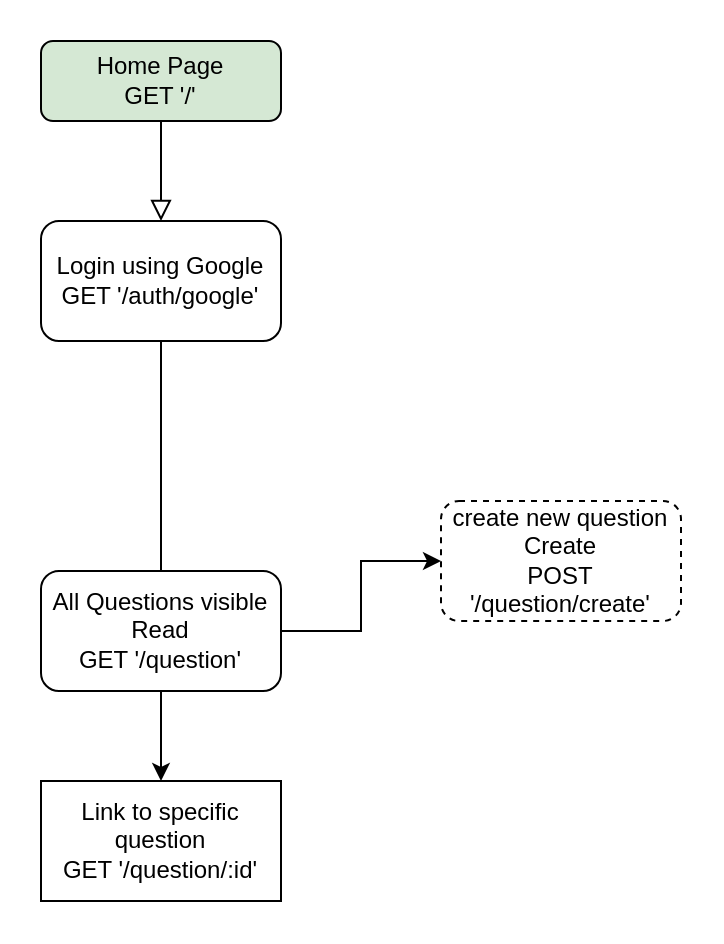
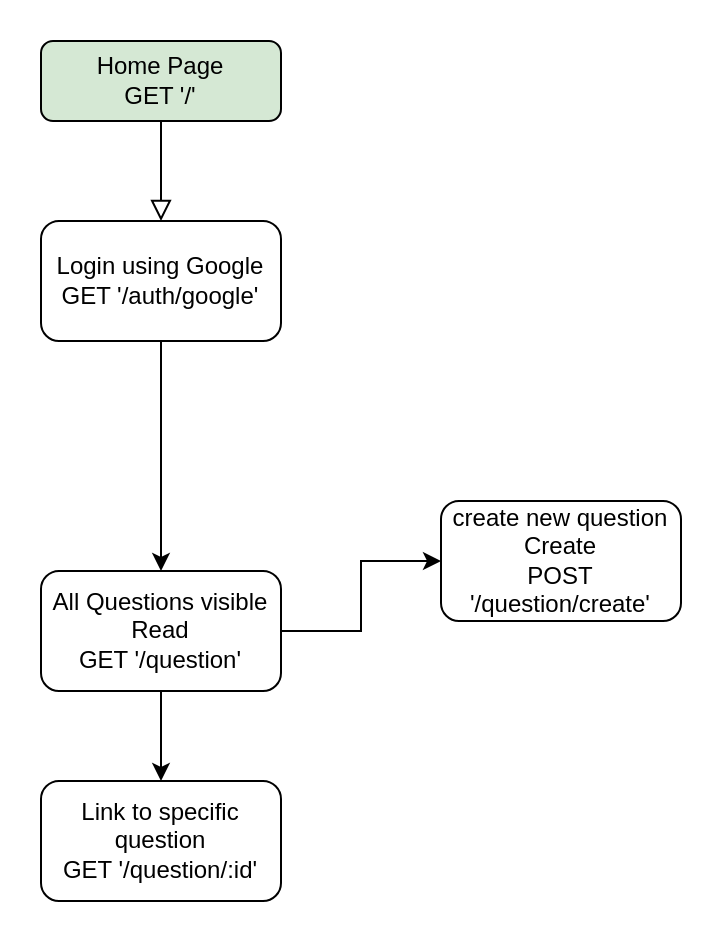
edge "Login using Google GET '/auth/google'" -- "All Questions visible Read GET '/question'": arrowhead none -> classic
node "create new question Create POST '/question/create'": style dashed -> solid
node "Link to specific question GET '/question/:id'": shape rectangle -> rounded rectangle
